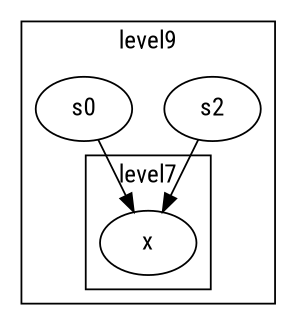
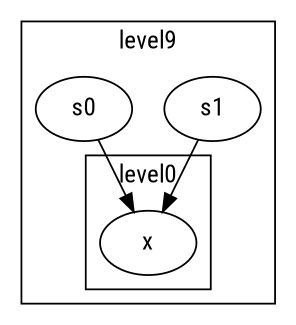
node "s2": label "s2" -> "s1"
cluster "level7": label "level7" -> "level0"
